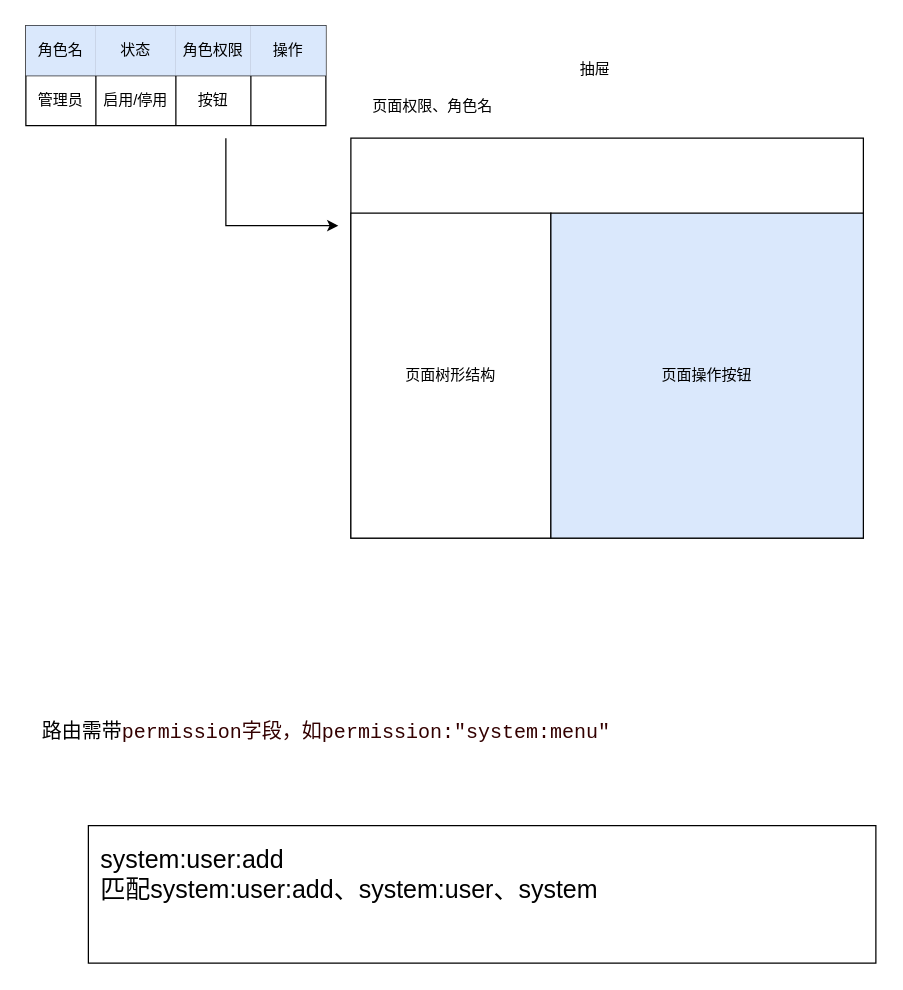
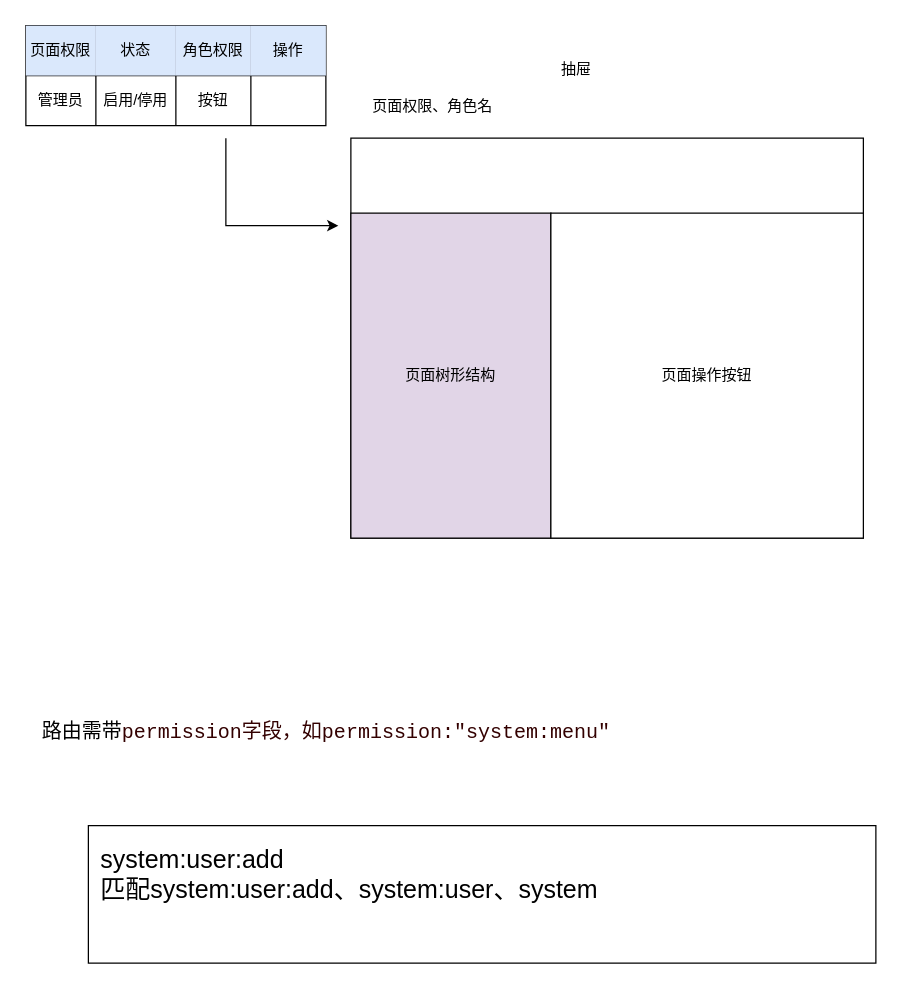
node "角色名": label "角色名" -> "页面权限"
node "抽屉": moved (594, 69) -> (576, 69)
node "页面树形结构": fillcolor #ffffff -> #e1d5e7
node "页面操作按钮": fillcolor #dae8fc -> #ffffff
